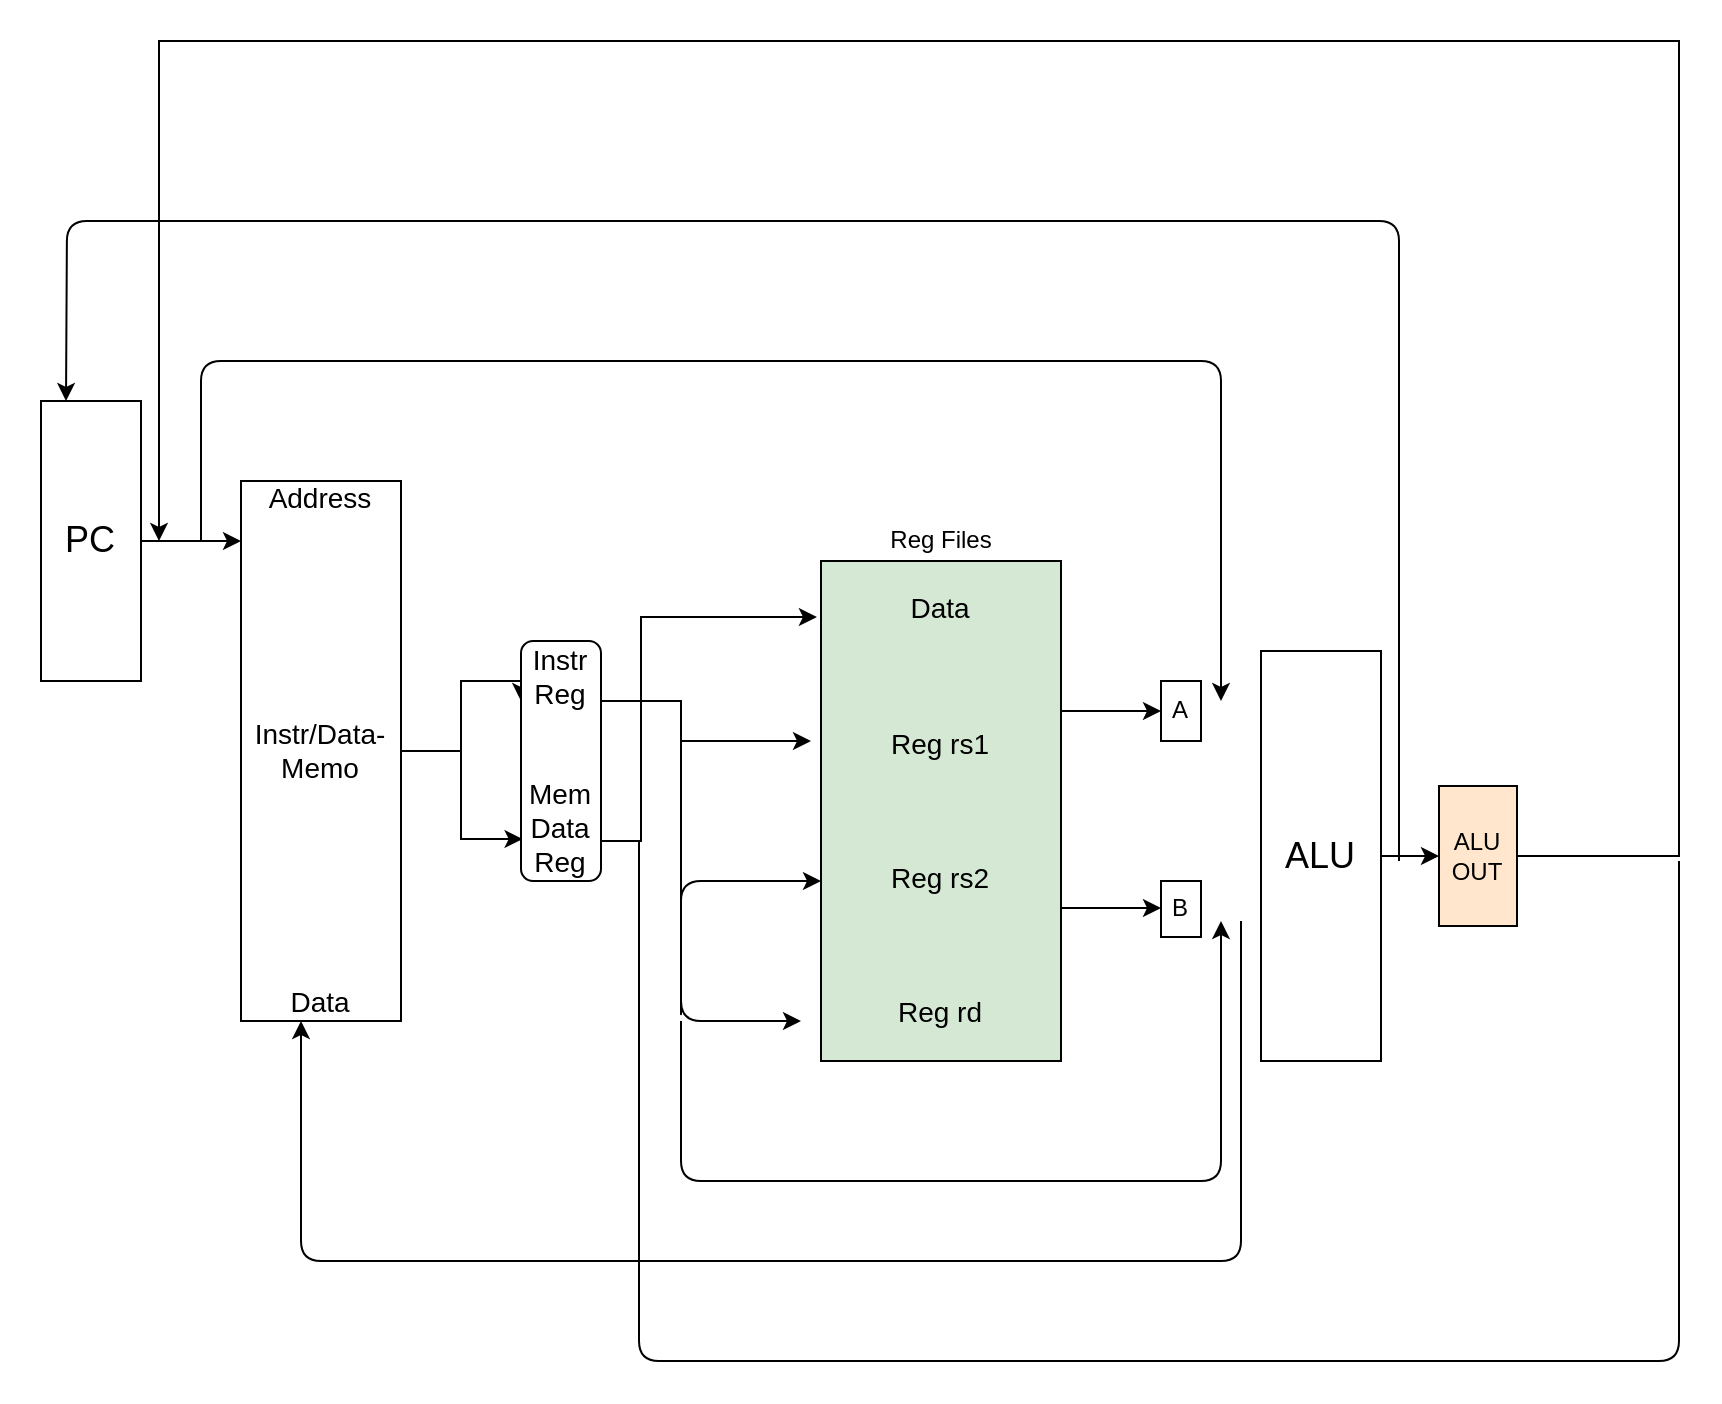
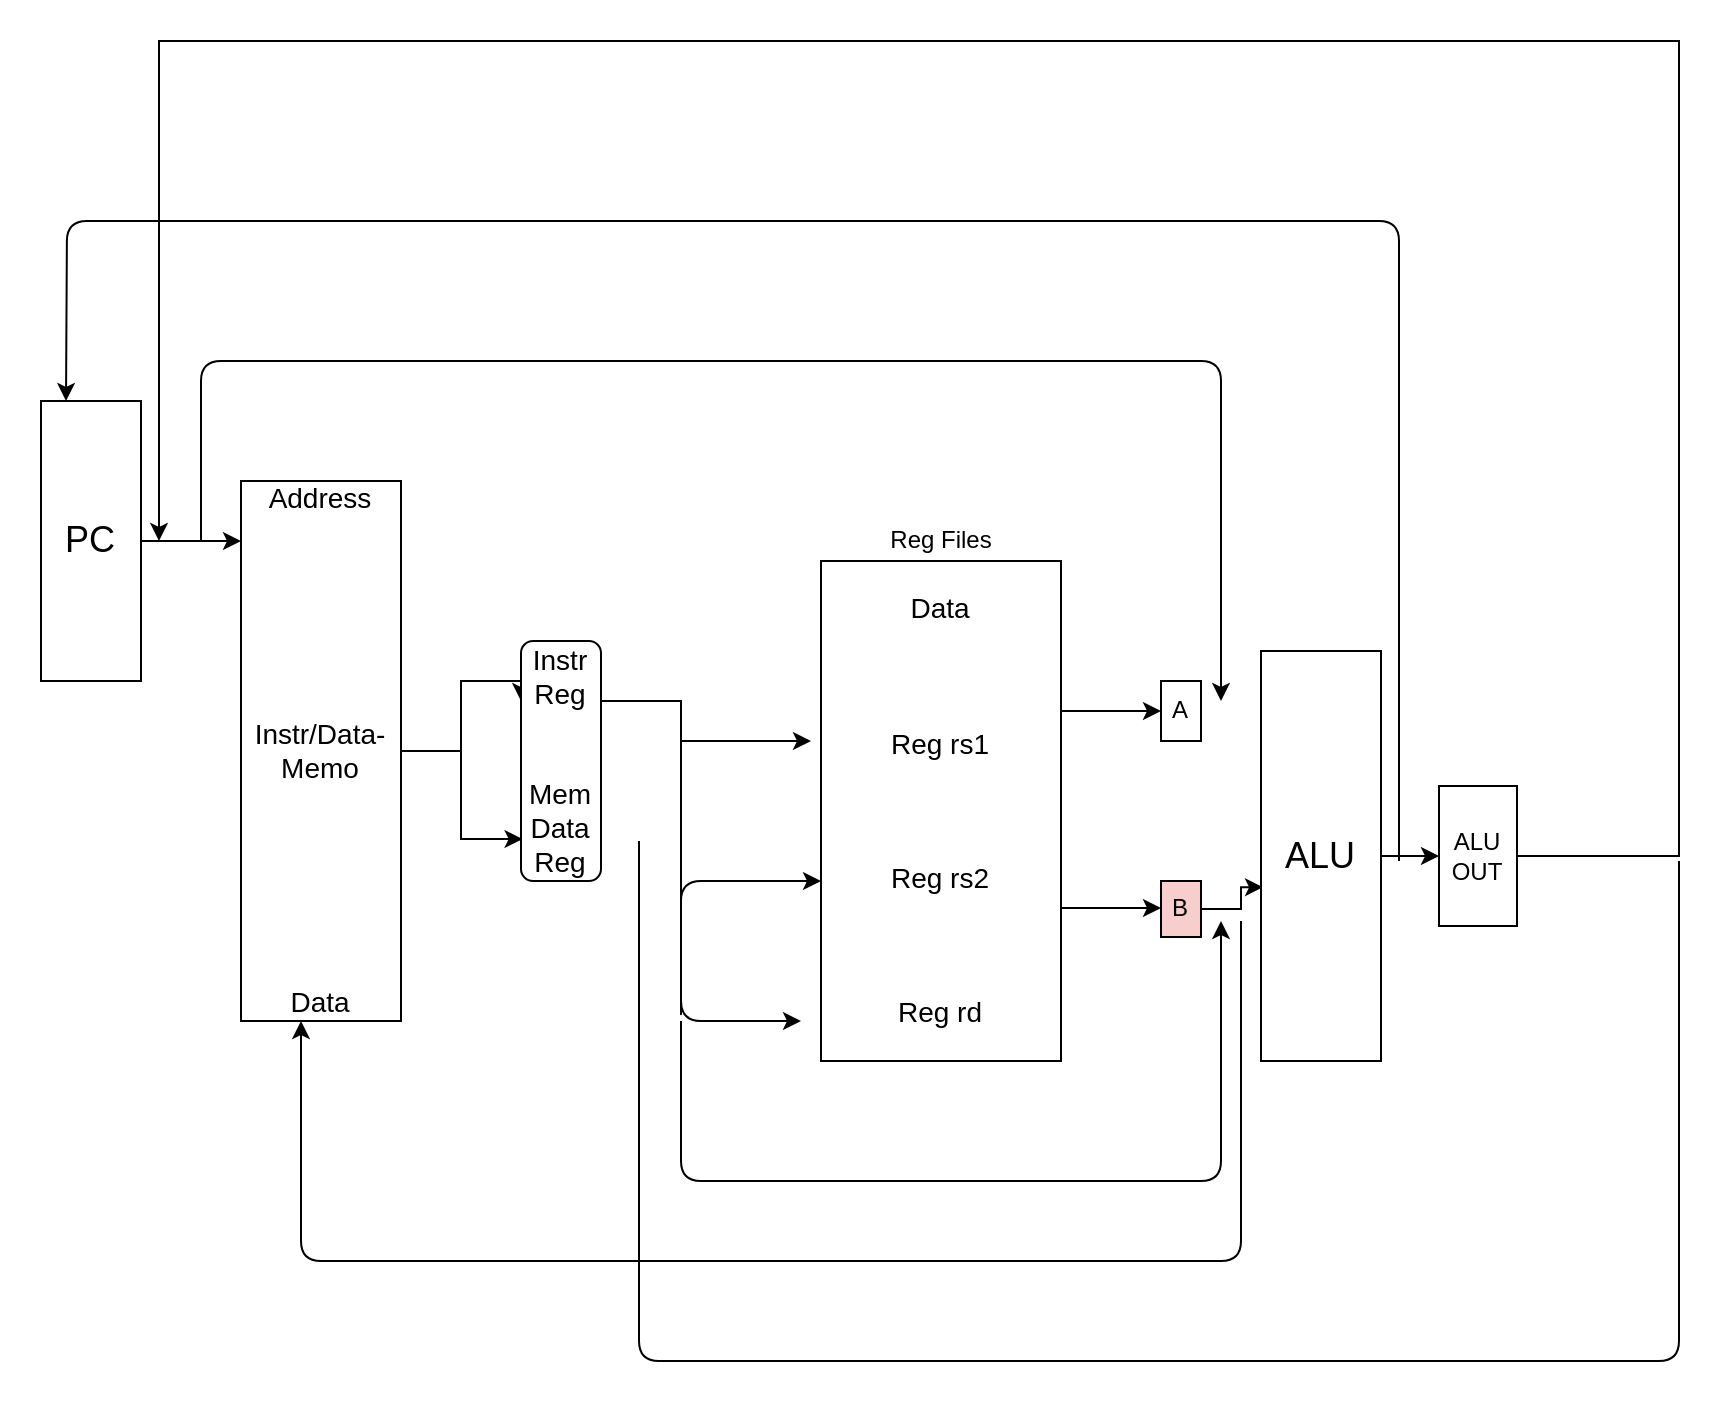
edge "Instr Reg Mem Data Reg" -> "Data Reg rs1 Reg rs2 Reg rd": removed
node "Data Reg rs1 Reg rs2 Reg rd": fillcolor #d5e8d4 -> #ffffff
node "ALU OUT": fillcolor #ffe6cc -> #ffffff
node "B": fillcolor #ffffff -> #f8cecc
edge "B" -> "ALU": added
